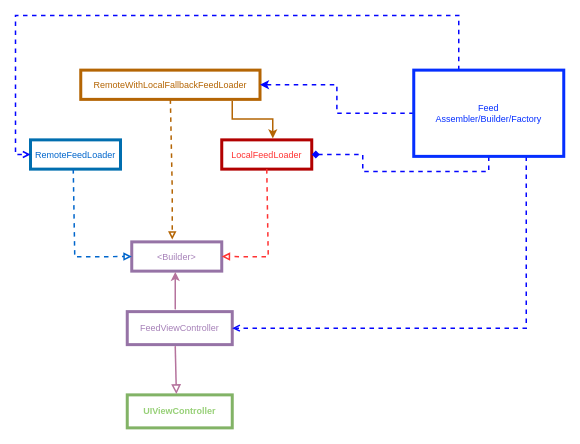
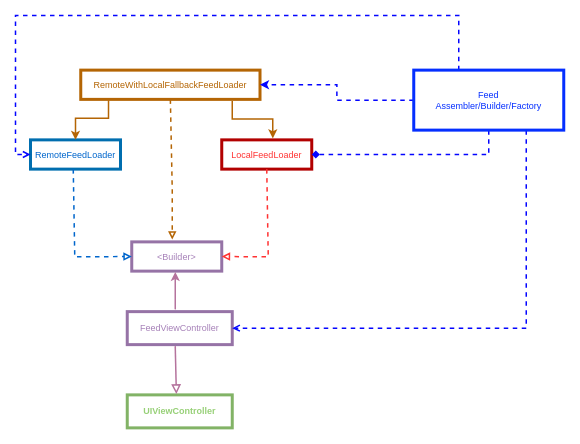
node "Feed Assembler/Builder/Factory": size 150x86 -> 150x60
edge "RemoteWithLocalFallbackFeedLoader" -> "RemoteFeedLoader": added
